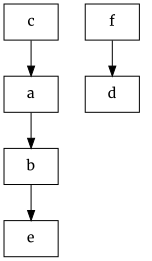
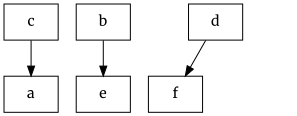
edge "f" -> "d": reversed
edge "a" -> "b": removed
